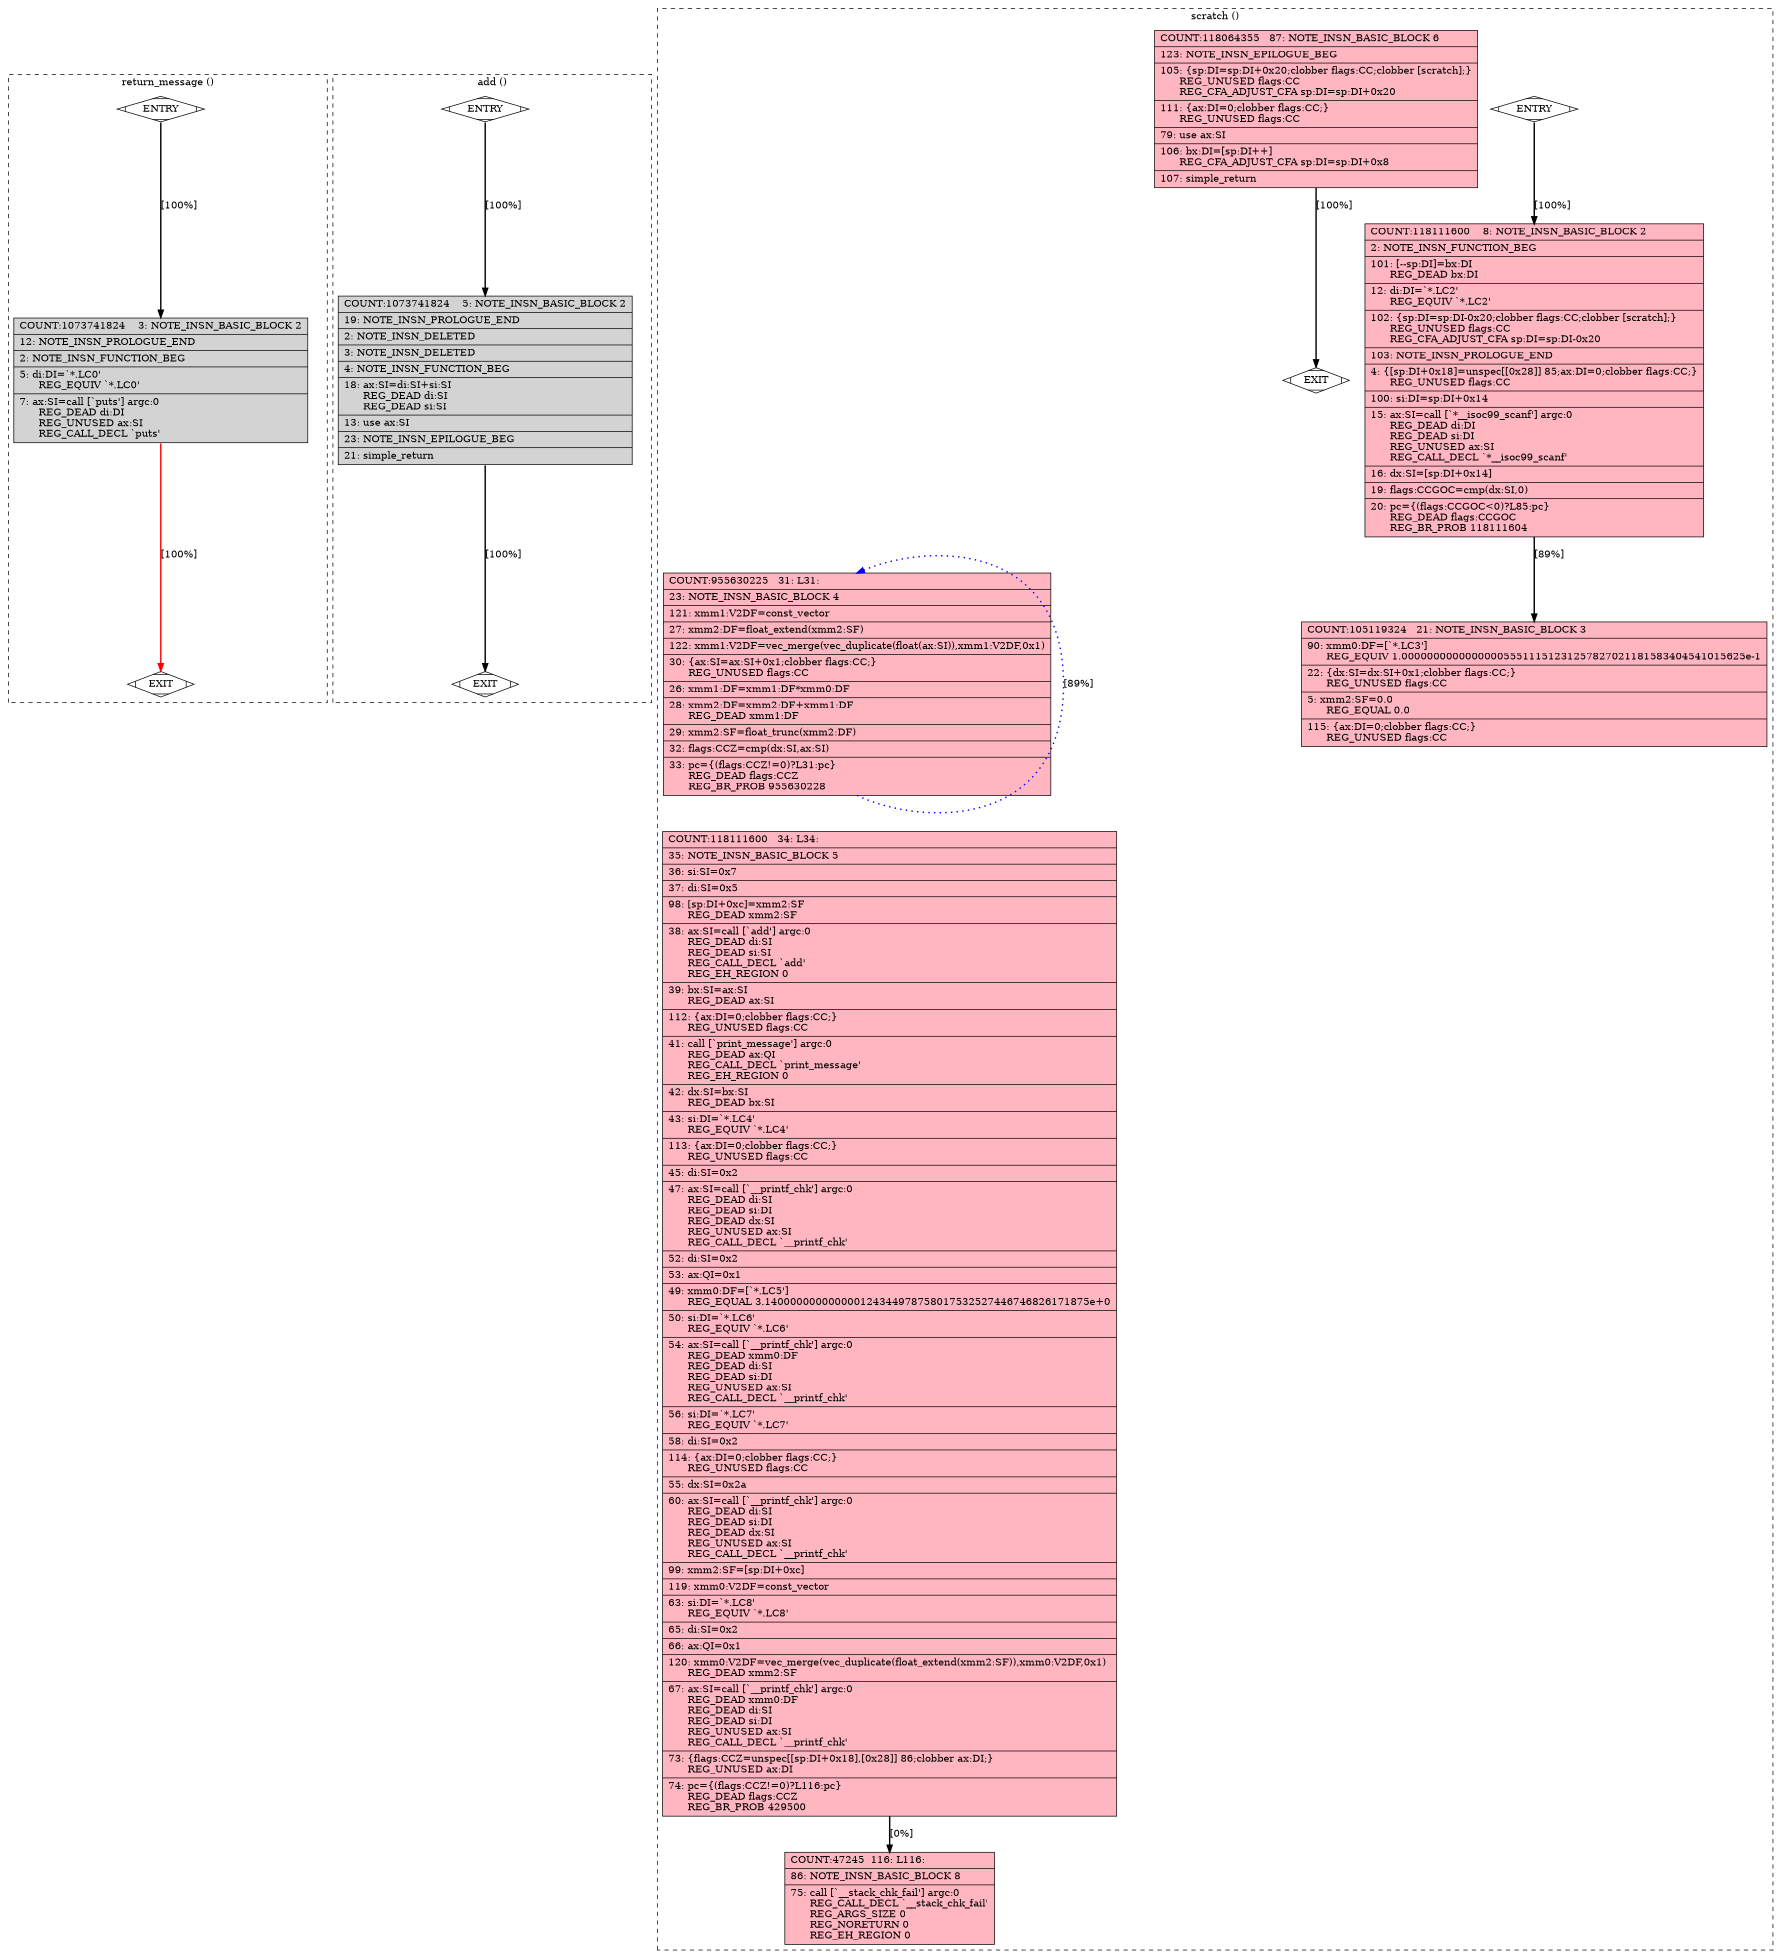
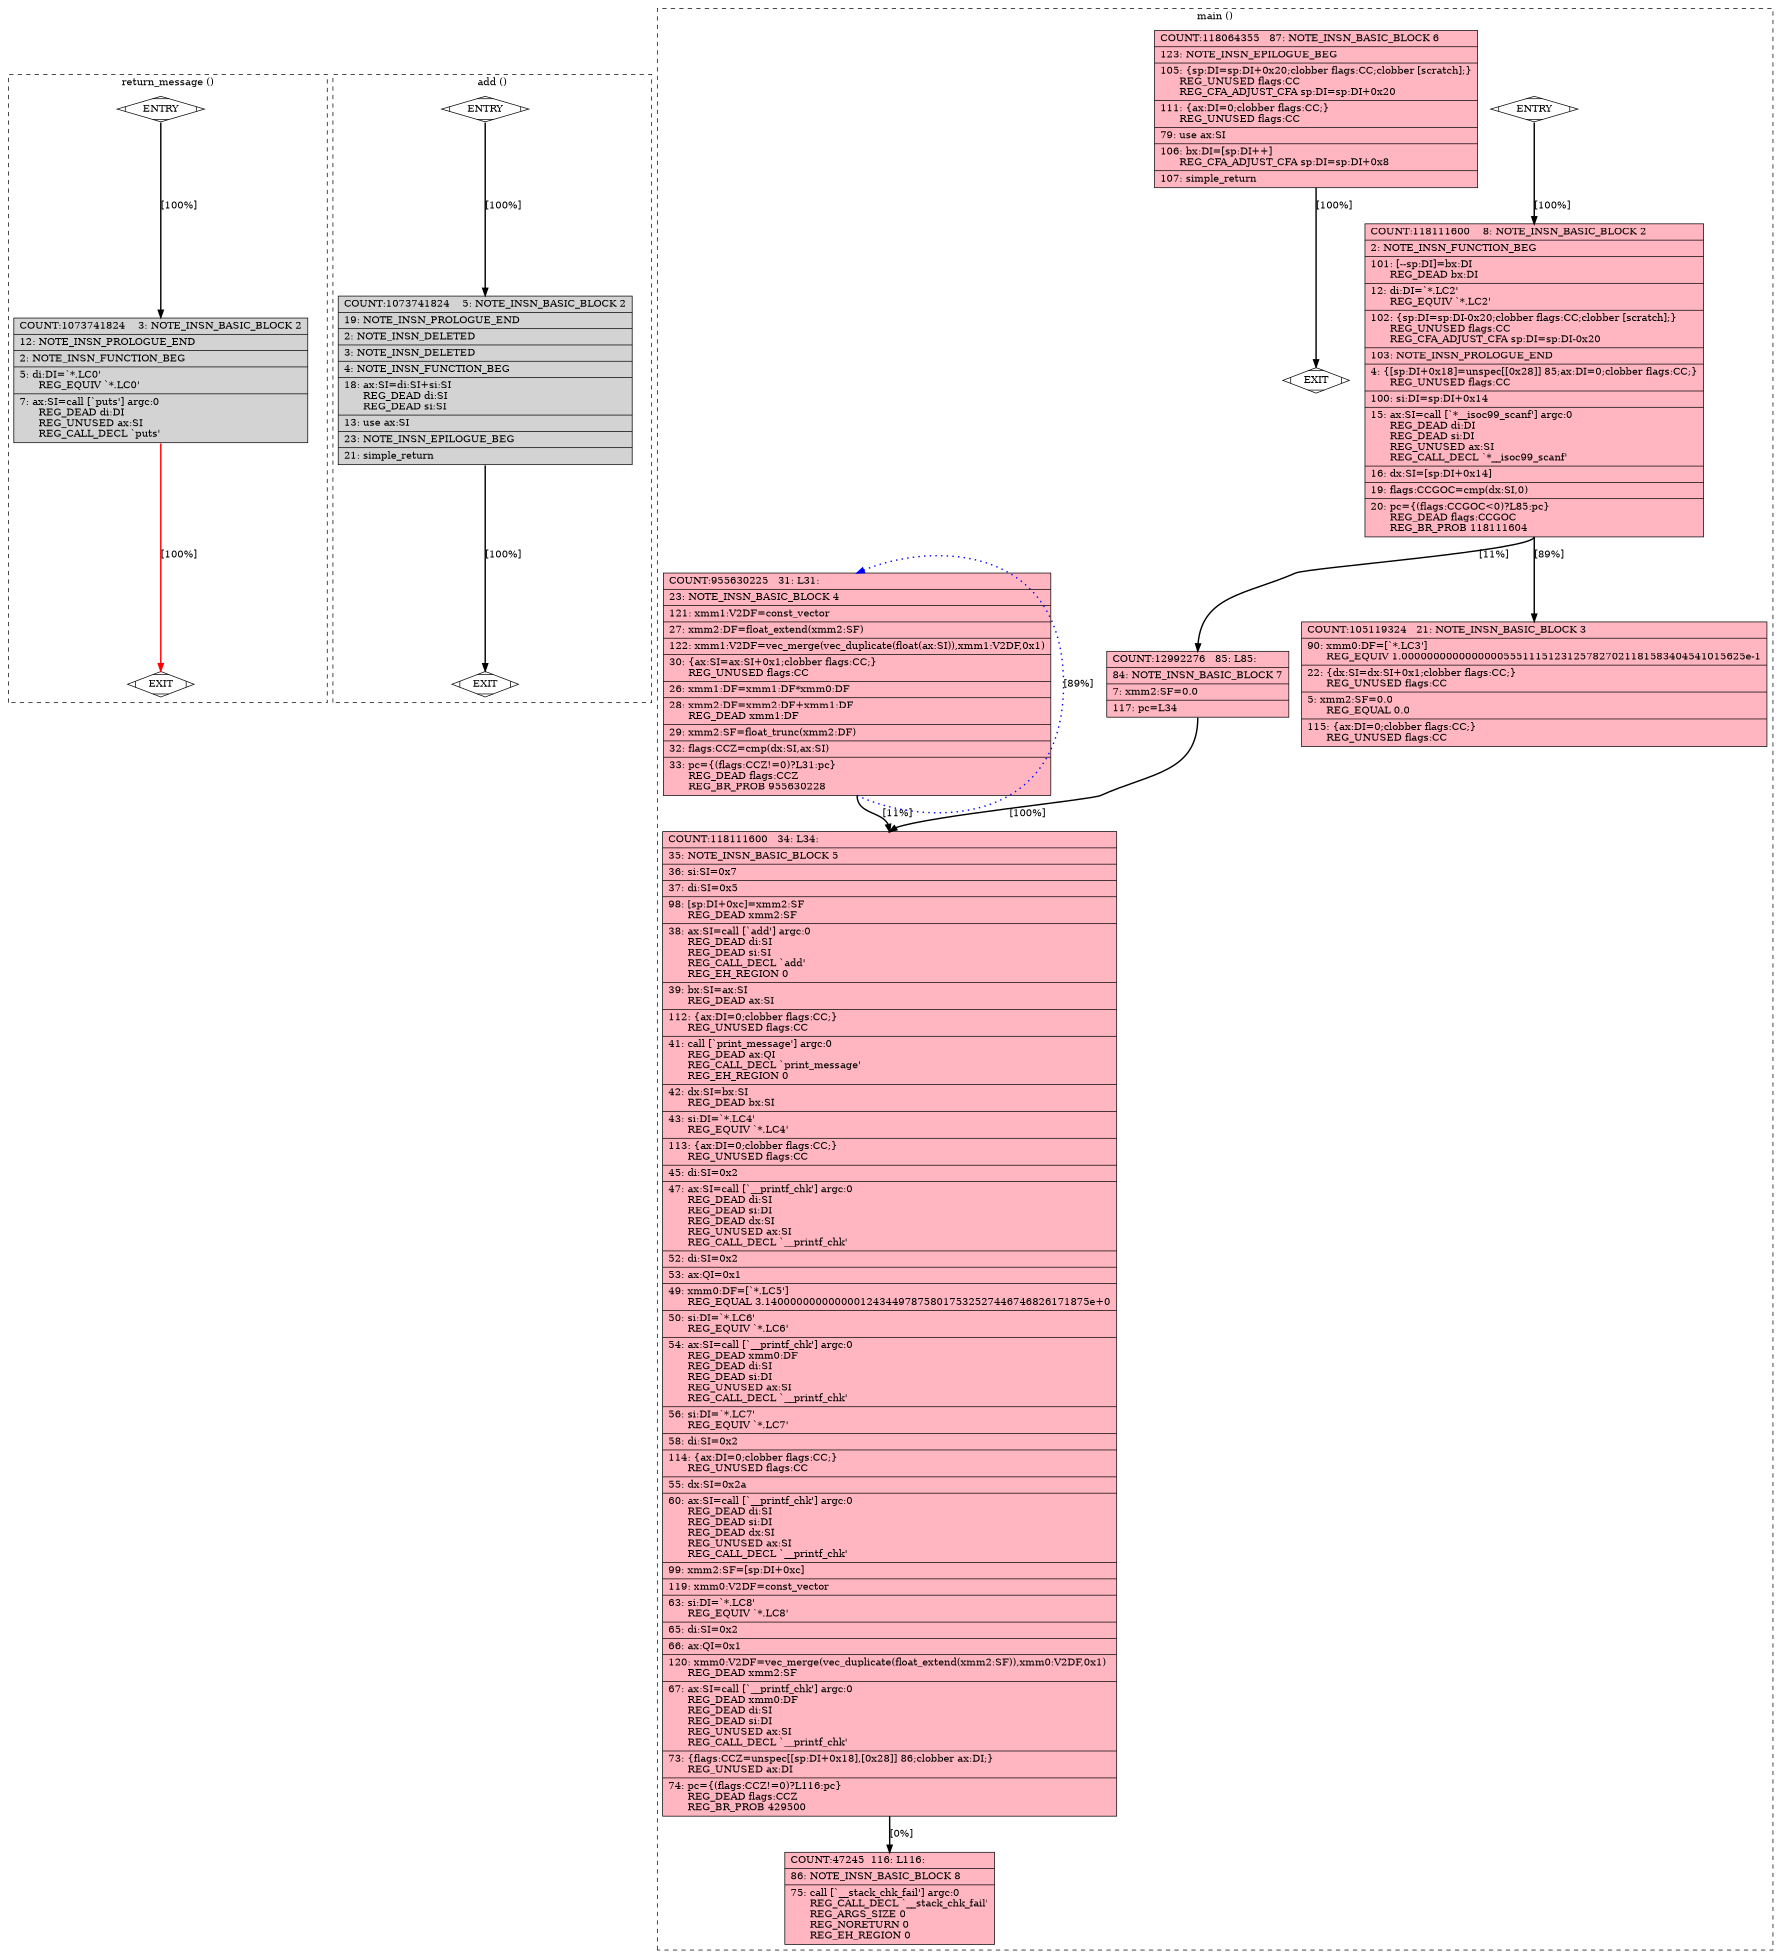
cluster "scratch ()": label "scratch ()" -> "main ()"
node "COUNT:12992276   85: L85:": added
edge "COUNT:955630225   31: L31:" -> "COUNT:118111600   34: L34:": added, label "[11%]"
